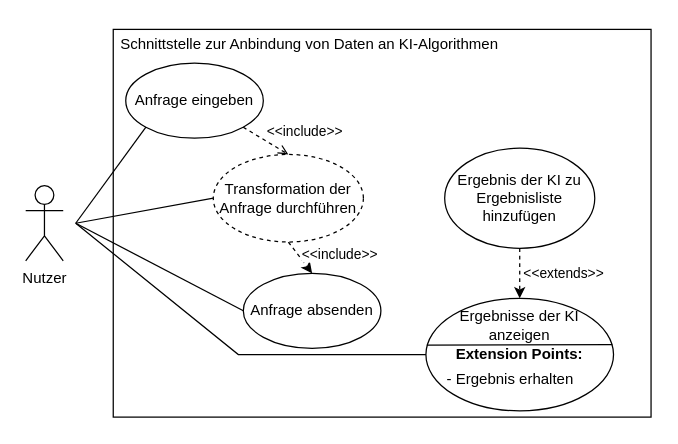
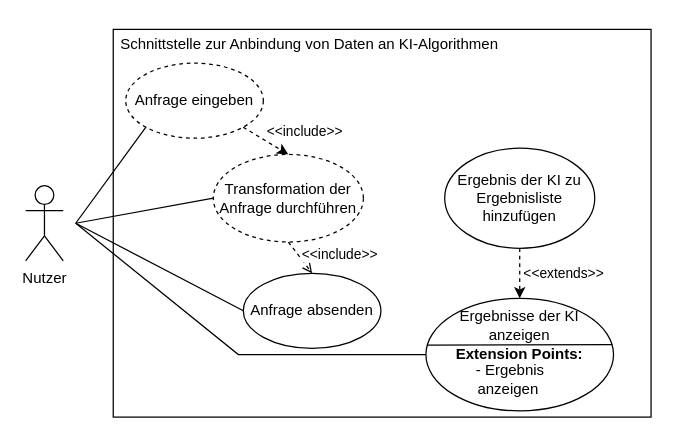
node "Anfrage eingeben": style solid -> dashed
edge "Anfrage eingeben" -> "Transformation der Anfrage durchführen": arrowhead open -> classic
edge "Transformation der Anfrage durchführen" -> "Anfrage absenden": arrowhead classic -> open
node "- Ergebnis erhalten": label "- Ergebnis erhalten" -> "- Ergebnis anzeigen"
